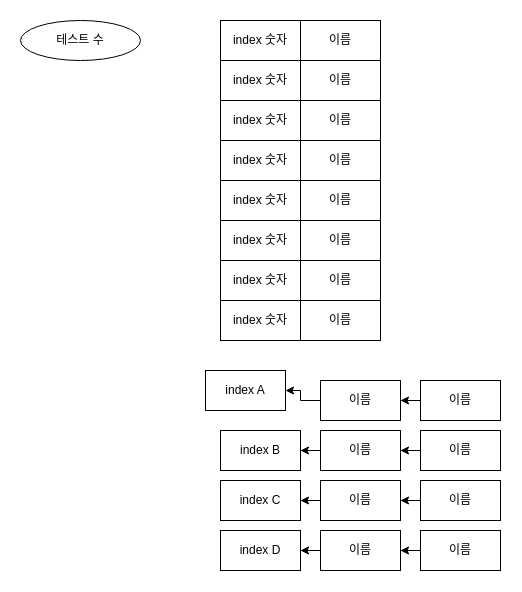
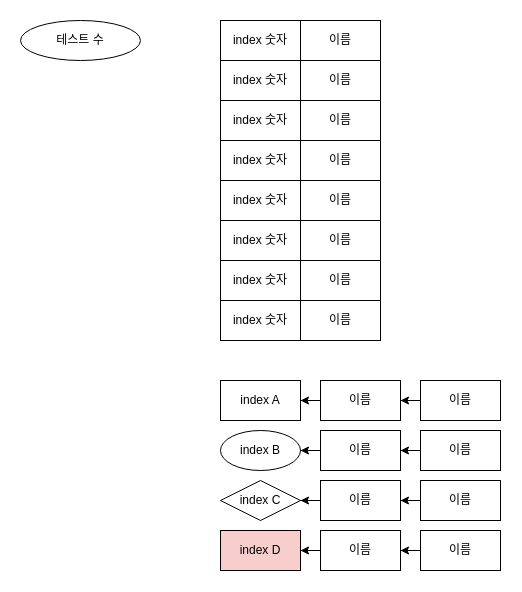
node "index A": moved (246, 391) -> (261, 401)
node "index B": shape rectangle -> ellipse
node "index C": shape rectangle -> diamond
node "index D": fillcolor #ffffff -> #f8cecc
